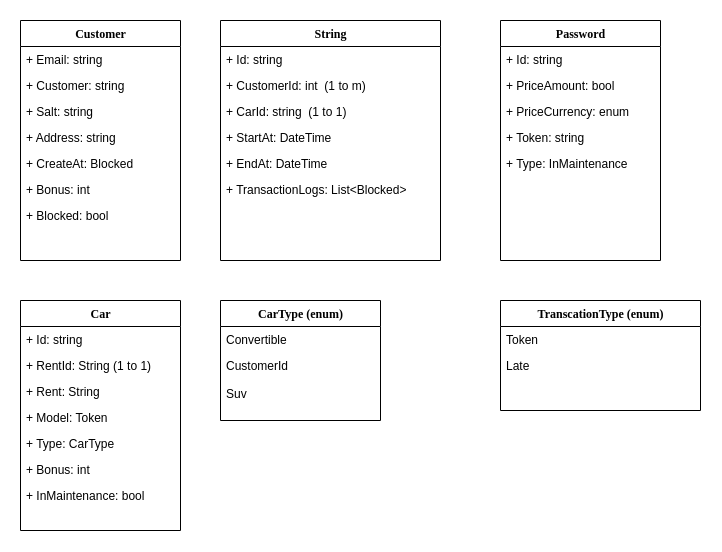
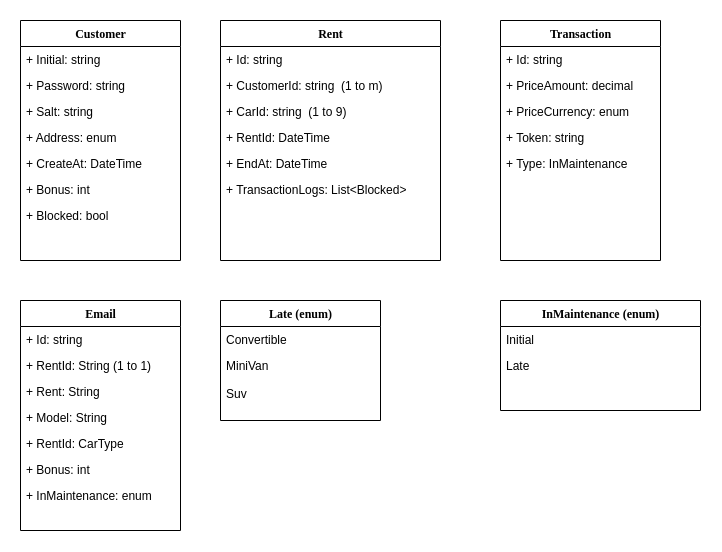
node "String": label "String" -> "Rent"
node "Password": label "Password" -> "Transaction"
node "+ Email: string": label "+ Email: string" -> "+ Initial: string"
node "+ Customer: string": label "+ Customer: string" -> "+ Password: string"
node "+ CustomerId: int (1 to m)": label "+ CustomerId: int (1 to m)" -> "+ CustomerId: string (1 to m)"
node "+ PriceAmount: bool": label "+ PriceAmount: bool" -> "+ PriceAmount: decimal"
node "+ CarId: string (1 to 1)": label "+ CarId: string (1 to 1)" -> "+ CarId: string (1 to 9)"
node "+ Address: string": label "+ Address: string" -> "+ Address: enum"
node "+ StartAt: DateTime": label "+ StartAt: DateTime" -> "+ RentId: DateTime"
node "+ CreateAt: Blocked": label "+ CreateAt: Blocked" -> "+ CreateAt: DateTime"
node "Car": label "Car" -> "Email"
node "CarType (enum)": label "CarType (enum)" -> "Late (enum)"
node "TranscationType (enum)": label "TranscationType (enum)" -> "InMaintenance (enum)"
node "Token": label "Token" -> "Initial"
node "CustomerId": label "CustomerId" -> "MiniVan"
node "+ Model: Token": label "+ Model: Token" -> "+ Model: String"
node "+ Type: CarType": label "+ Type: CarType" -> "+ RentId: CarType"
node "+ InMaintenance: bool": label "+ InMaintenance: bool" -> "+ InMaintenance: enum"
